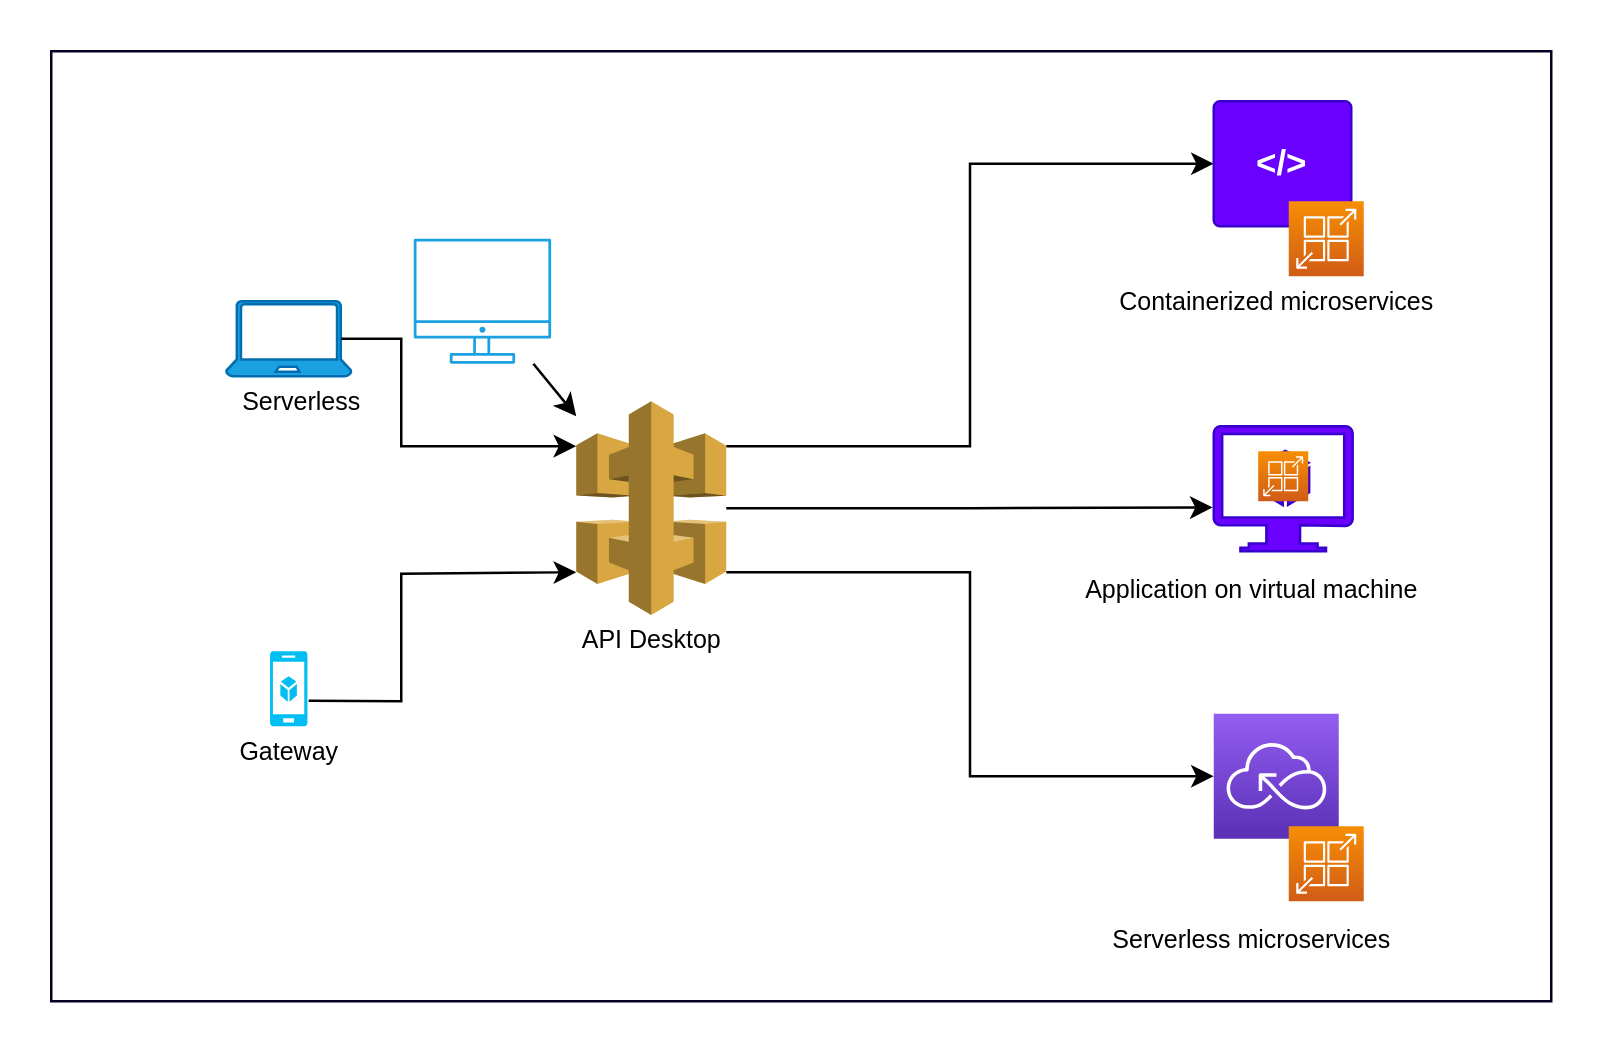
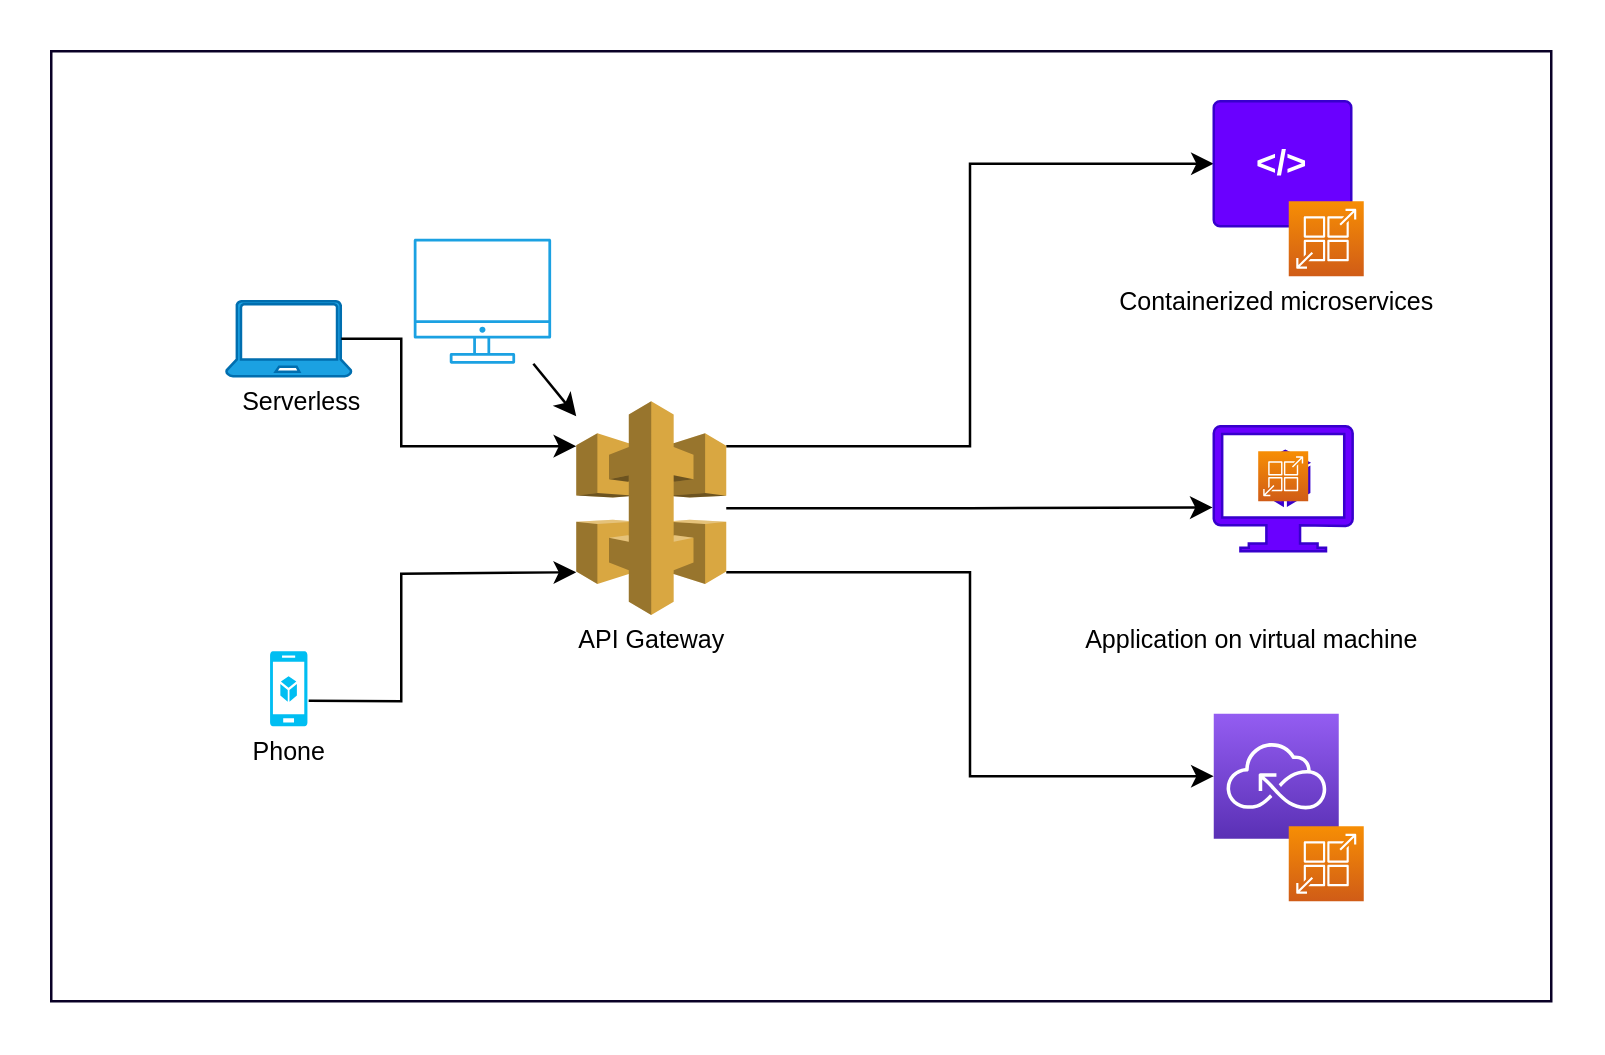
node "Application on virtual machine": moved (1251, 589) -> (1251, 639)
node "API Desktop": label "API Desktop" -> "API Gateway"
node "Gateway": label "Gateway" -> "Phone"
node "Serverless microservices": removed
